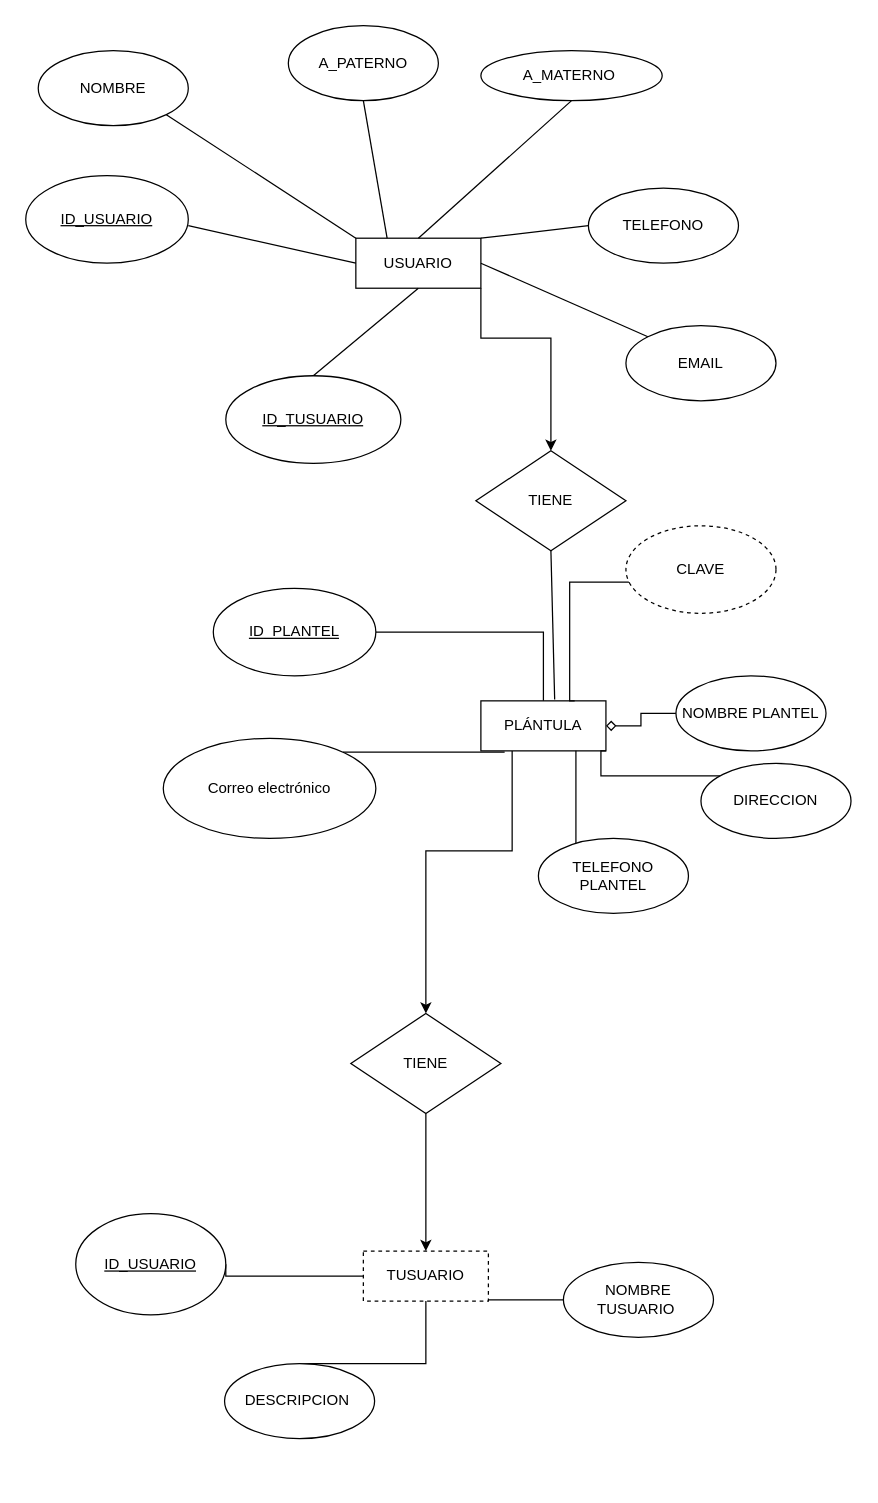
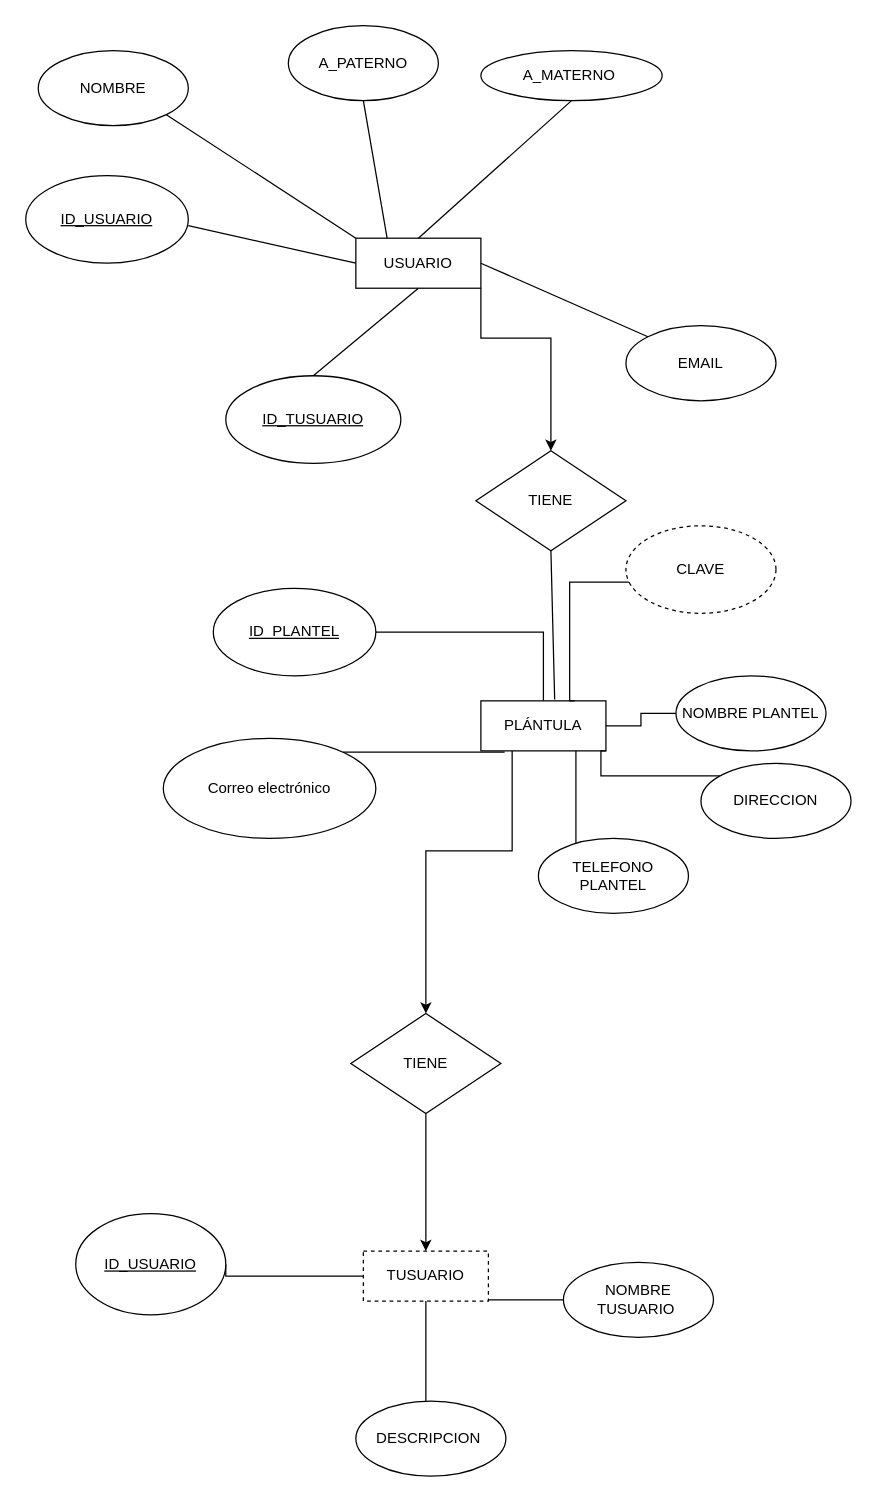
node "TELEFONO": removed
edge "TELEFONO" -- "USUARIO": removed
edge "NOMBRE PLANTEL" -> "PLÁNTULA": arrowhead diamond -> none
node "DESCRIPCION": moved (299, 1401) -> (431, 1438)
